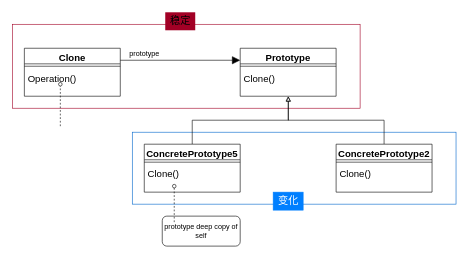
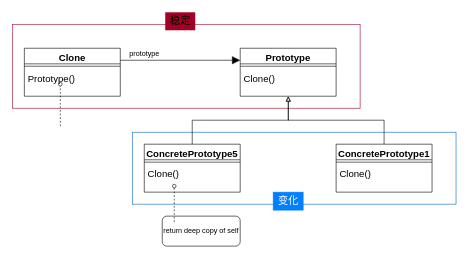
node "Operation()": label "Operation()" -> "Prototype()"
node "ConcretePrototype2": label "ConcretePrototype2" -> "ConcretePrototype1"
node "prototype deep copy of self": label "prototype deep copy of self" -> "return deep copy of self"
